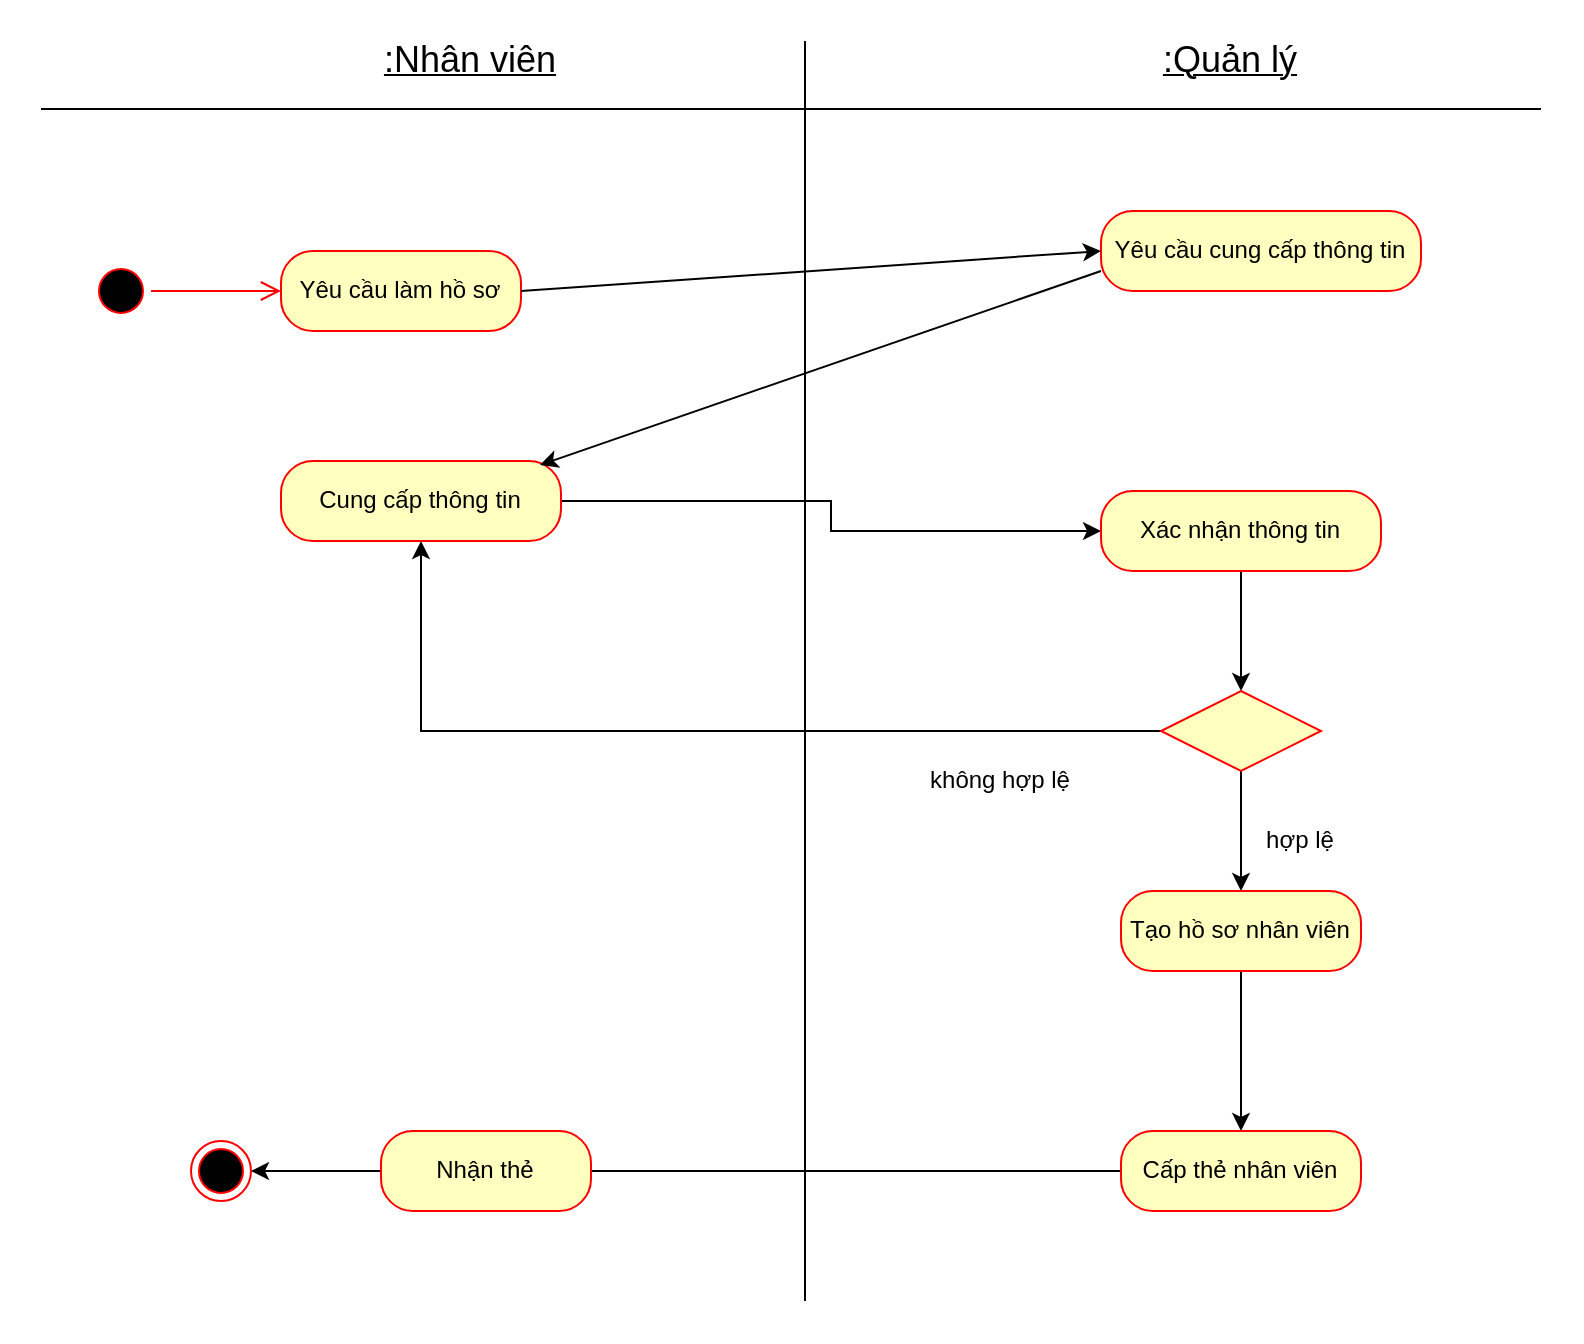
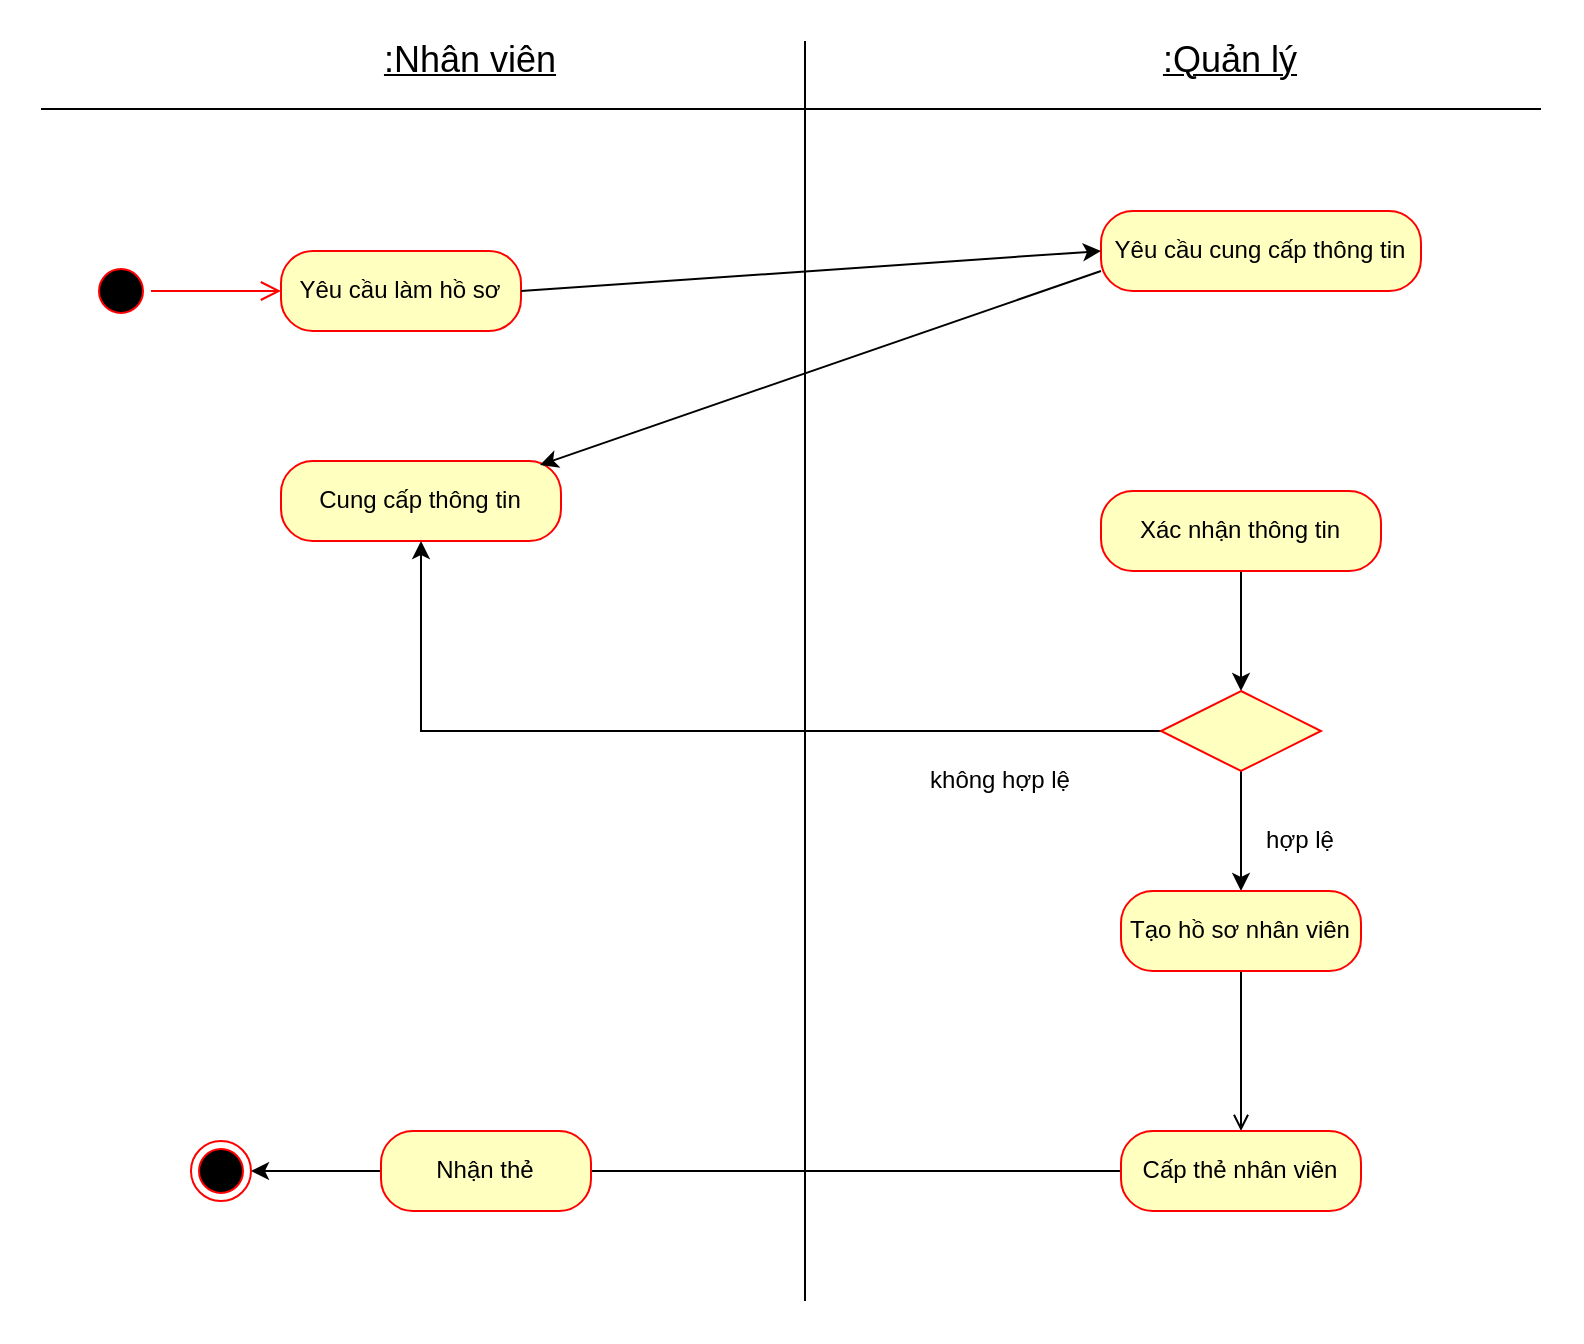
edge "Cung cấp thông tin" -> "Xác nhận thông tin": removed
edge "Tạo hồ sơ nhân viên" -> "Cấp thẻ nhân viên": arrowhead classic -> open
